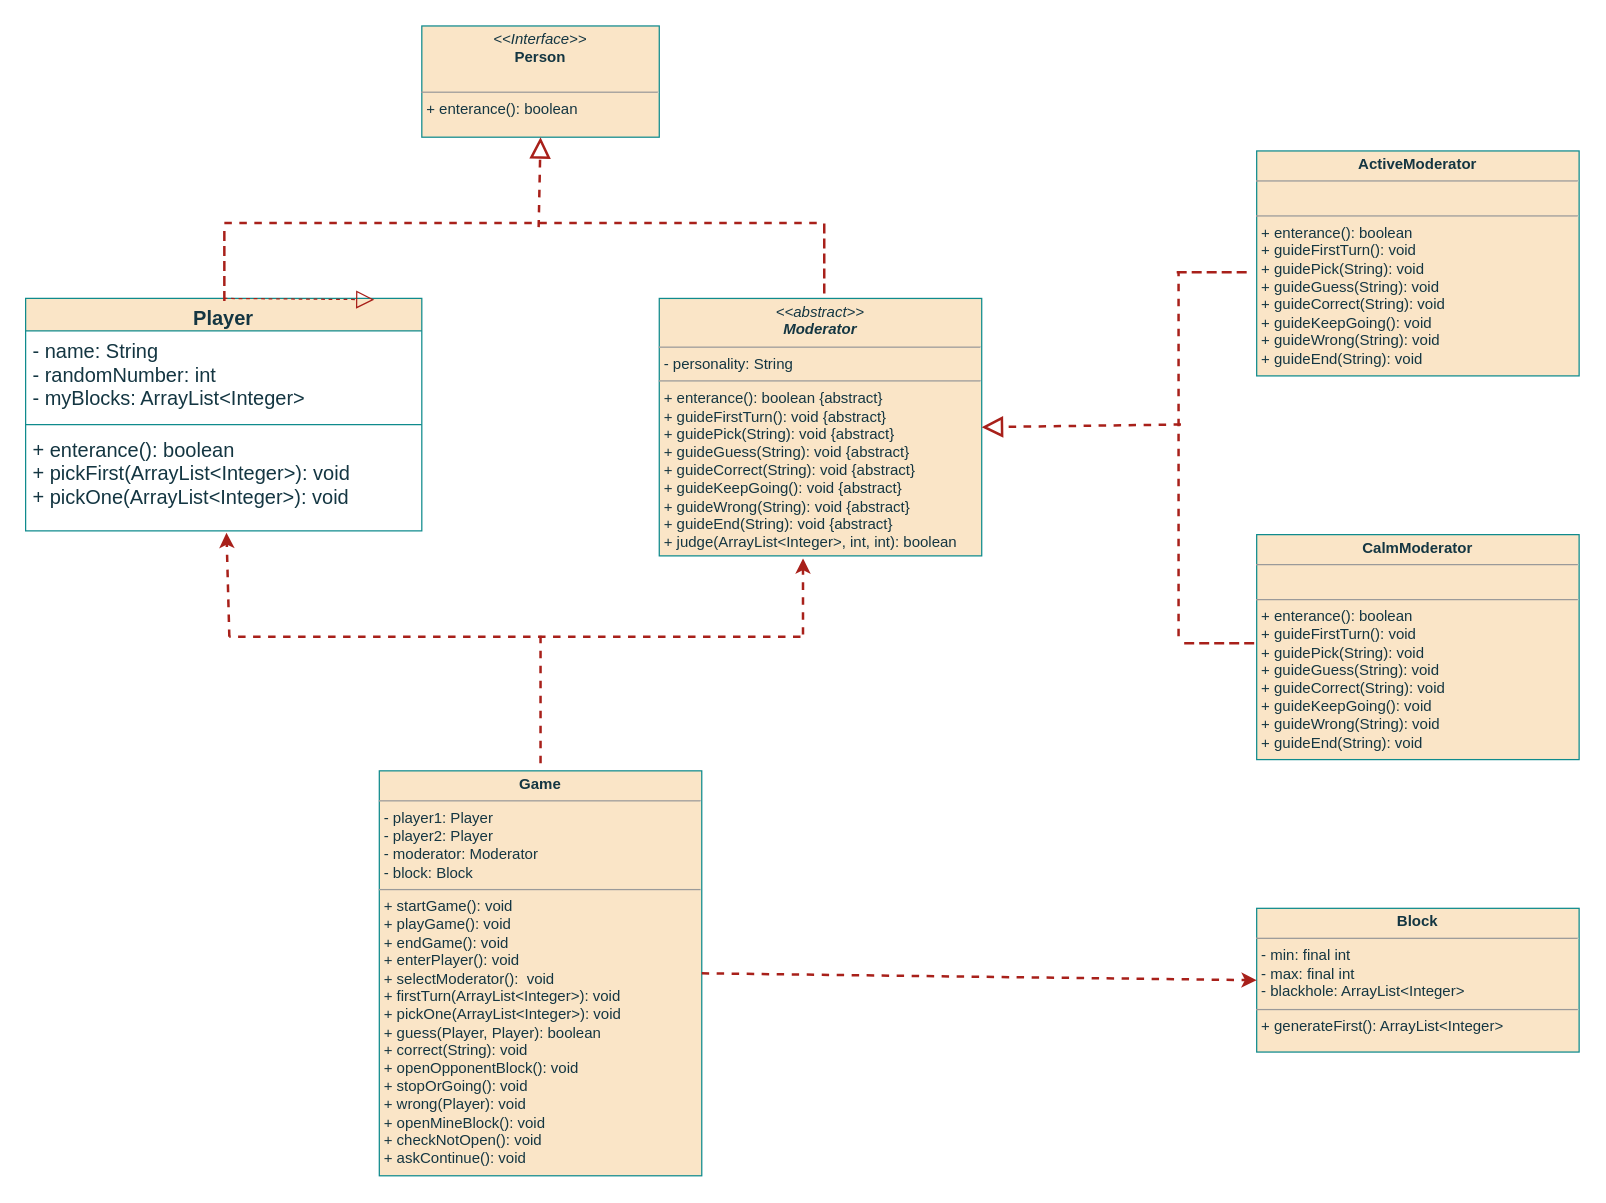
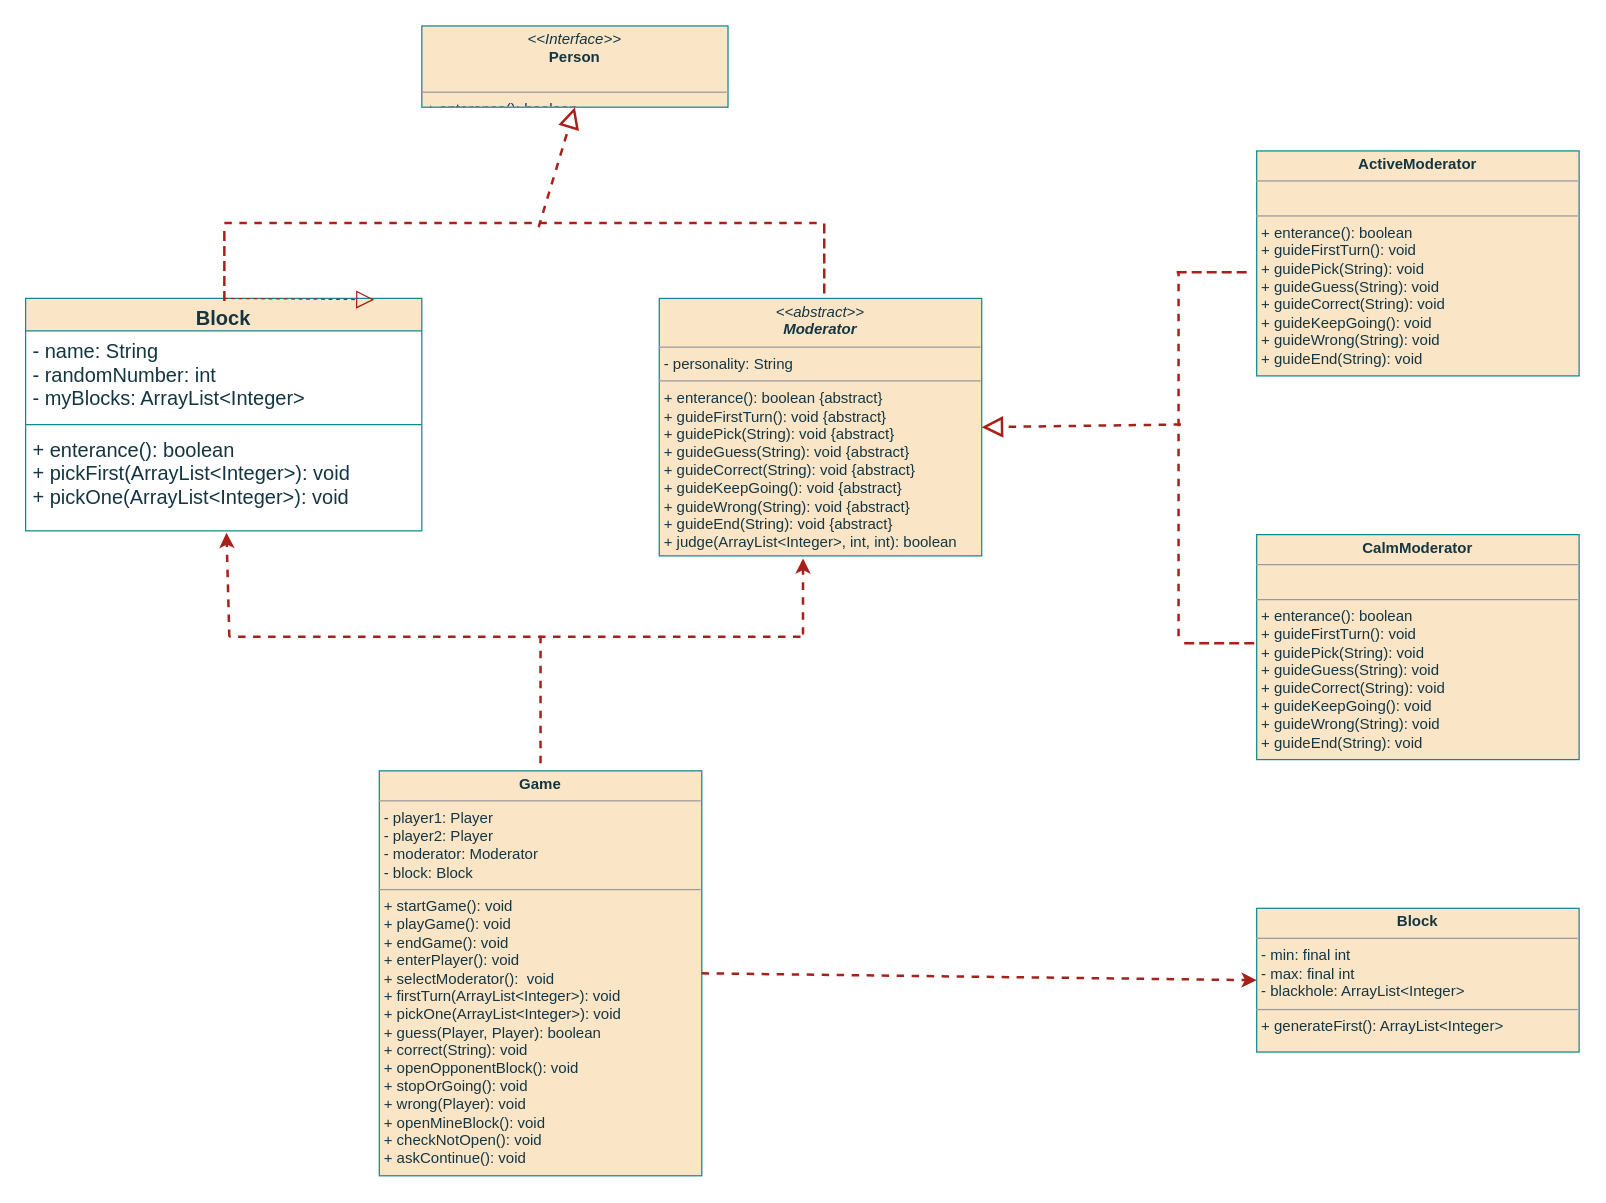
node "<<Interface>> Person + enterance(): boolean": size 238x111 -> 306x81
node "Player": label "Player" -> "Block"
